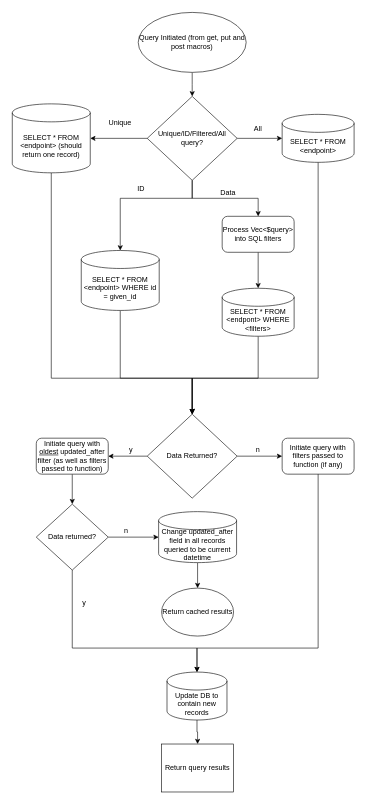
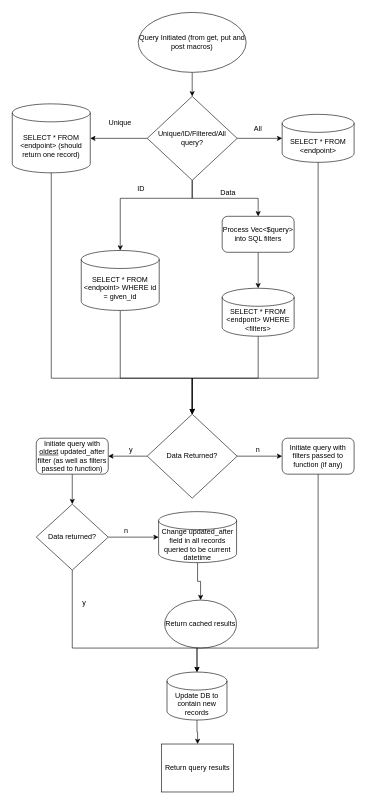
node "Return cached results": moved (198, 612) -> (201, 624)
